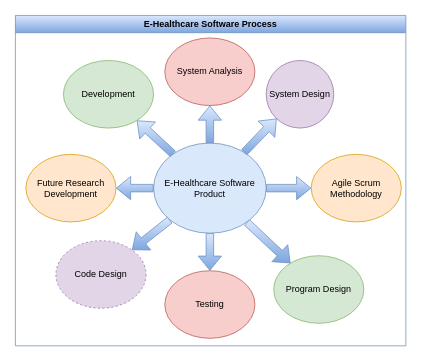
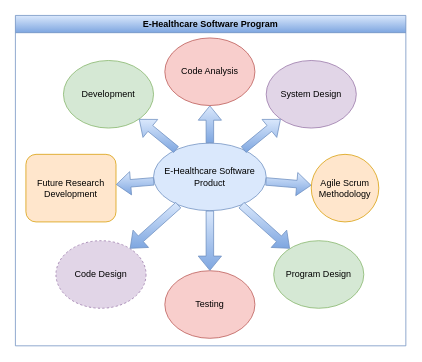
node "E-Healthcare Software Process": label "E-Healthcare Software Process" -> "E-Healthcare Software Program"
node "System Analysis": label "System Analysis" -> "Code Analysis"
node "System Design": size 68x68 -> 90x68
node "Future Research Development": shape ellipse -> rounded rectangle
node "E-Healthcare Software Product": size 113x90 -> 113x68
node "Agile Scrum Methodology": size 90x68 -> 68x68
node "Program Design": moved (318, 289) -> (318, 274)
